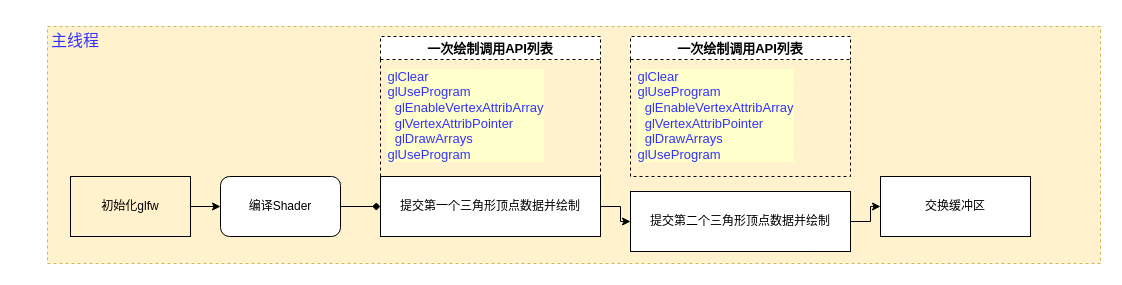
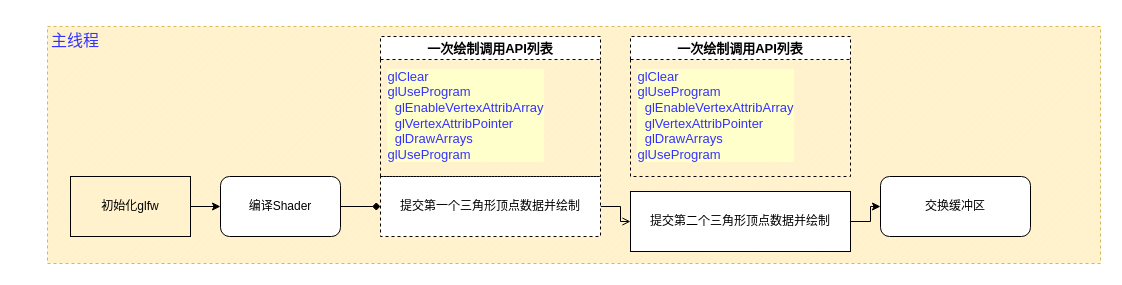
node "提交第一个三角形顶点数据并绘制": style solid -> dashed
node "交换缓冲区": shape rectangle -> rounded rectangle
edge "提交第一个三角形顶点数据并绘制" -> "提交第二个三角形顶点数据并绘制": arrowhead classic -> open
